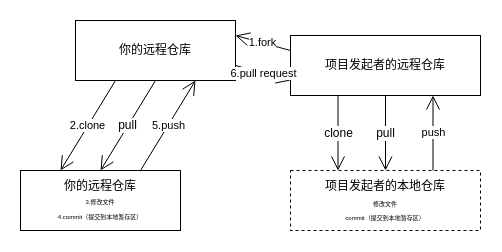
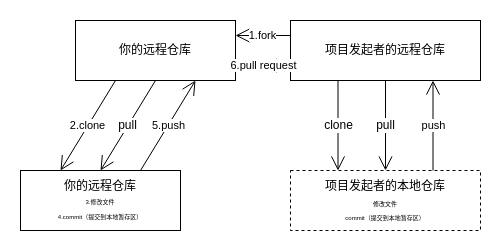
node "项目发起者的远程仓库": moved (386, 66) -> (386, 51)
